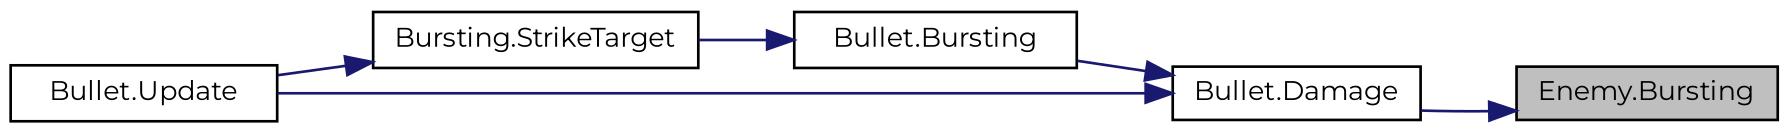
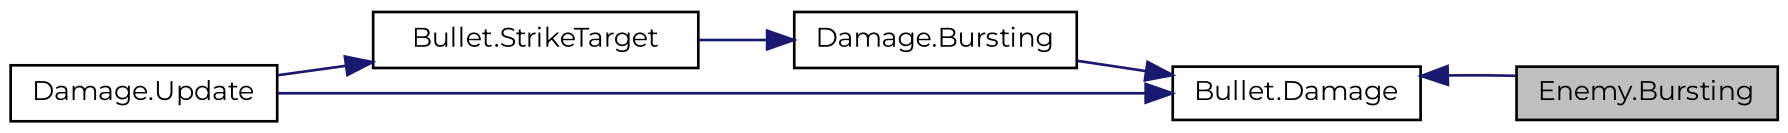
node "Bursting.StrikeTarget": label "Bursting.StrikeTarget" -> "Bullet.StrikeTarget"
node "Bullet.Bursting": label "Bullet.Bursting" -> "Damage.Bursting"
node "Bullet.Update": label "Bullet.Update" -> "Damage.Update"
edge "Bullet.Damage" -> "Enemy.Bursting": reversed
